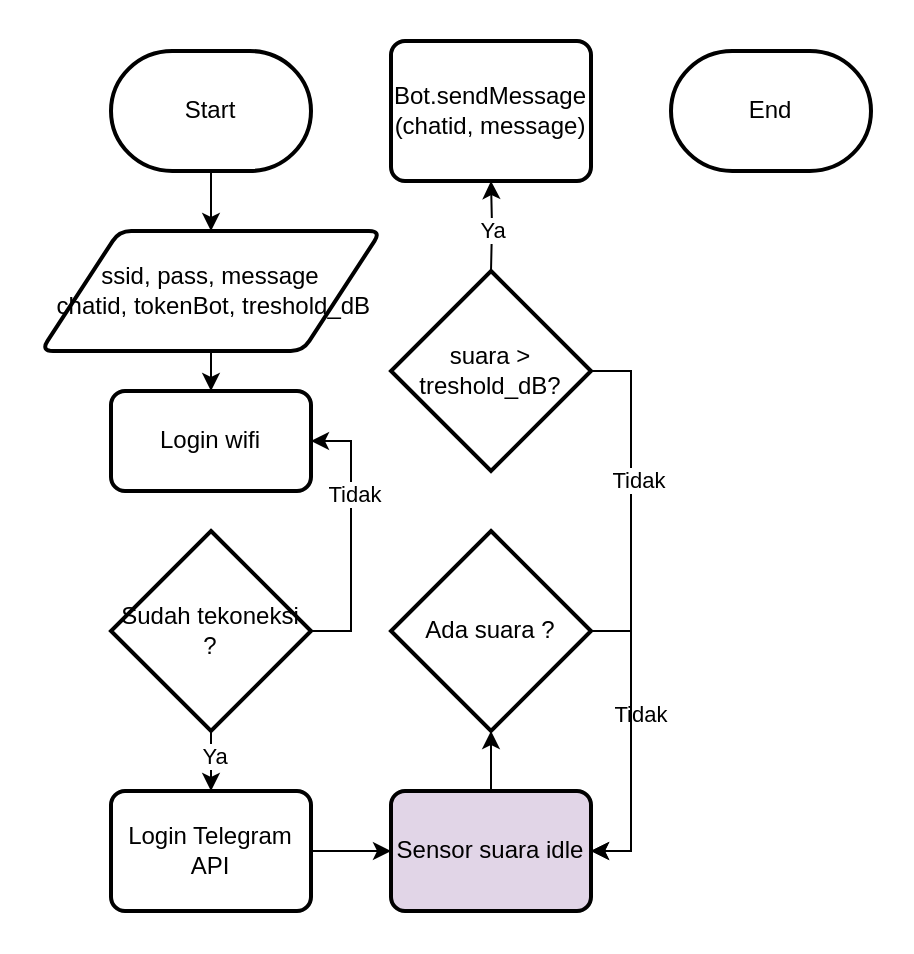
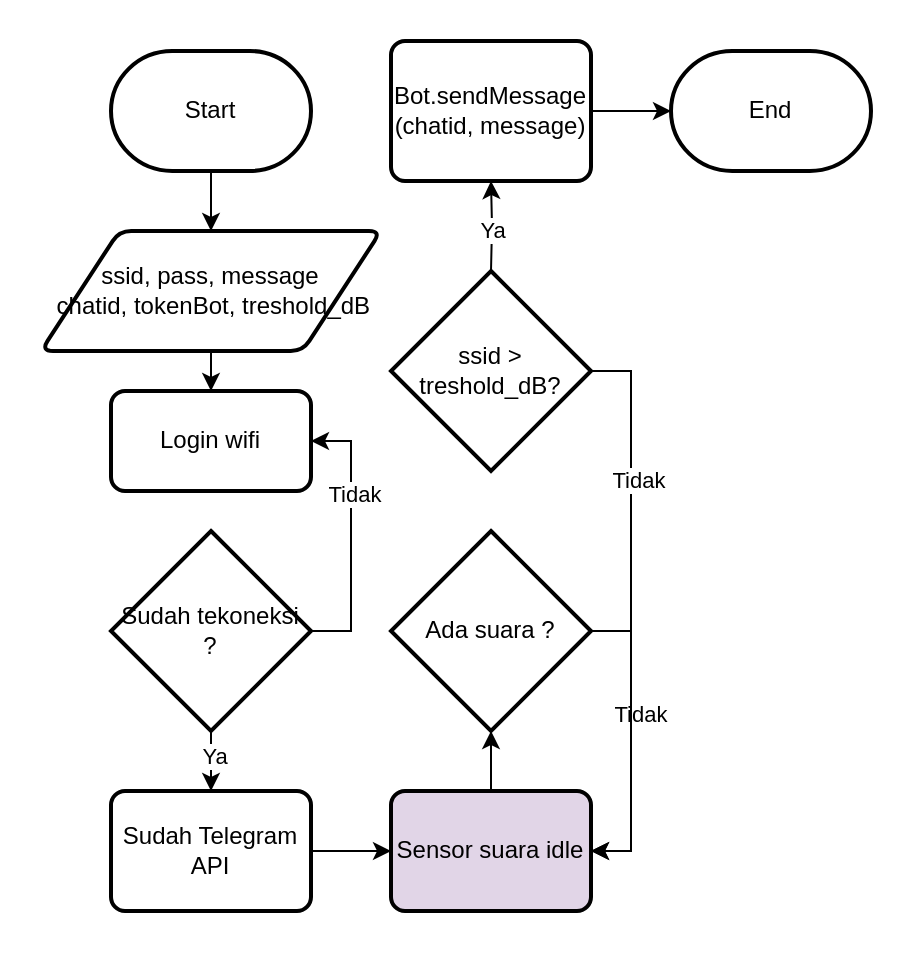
edge "Bot.sendMessage (chatid, message)" -> "End": added
node "suara > treshold_dB?": label "suara > treshold_dB?" -> "ssid > treshold_dB?"
node "Login Telegram API": label "Login Telegram API" -> "Sudah Telegram API"
